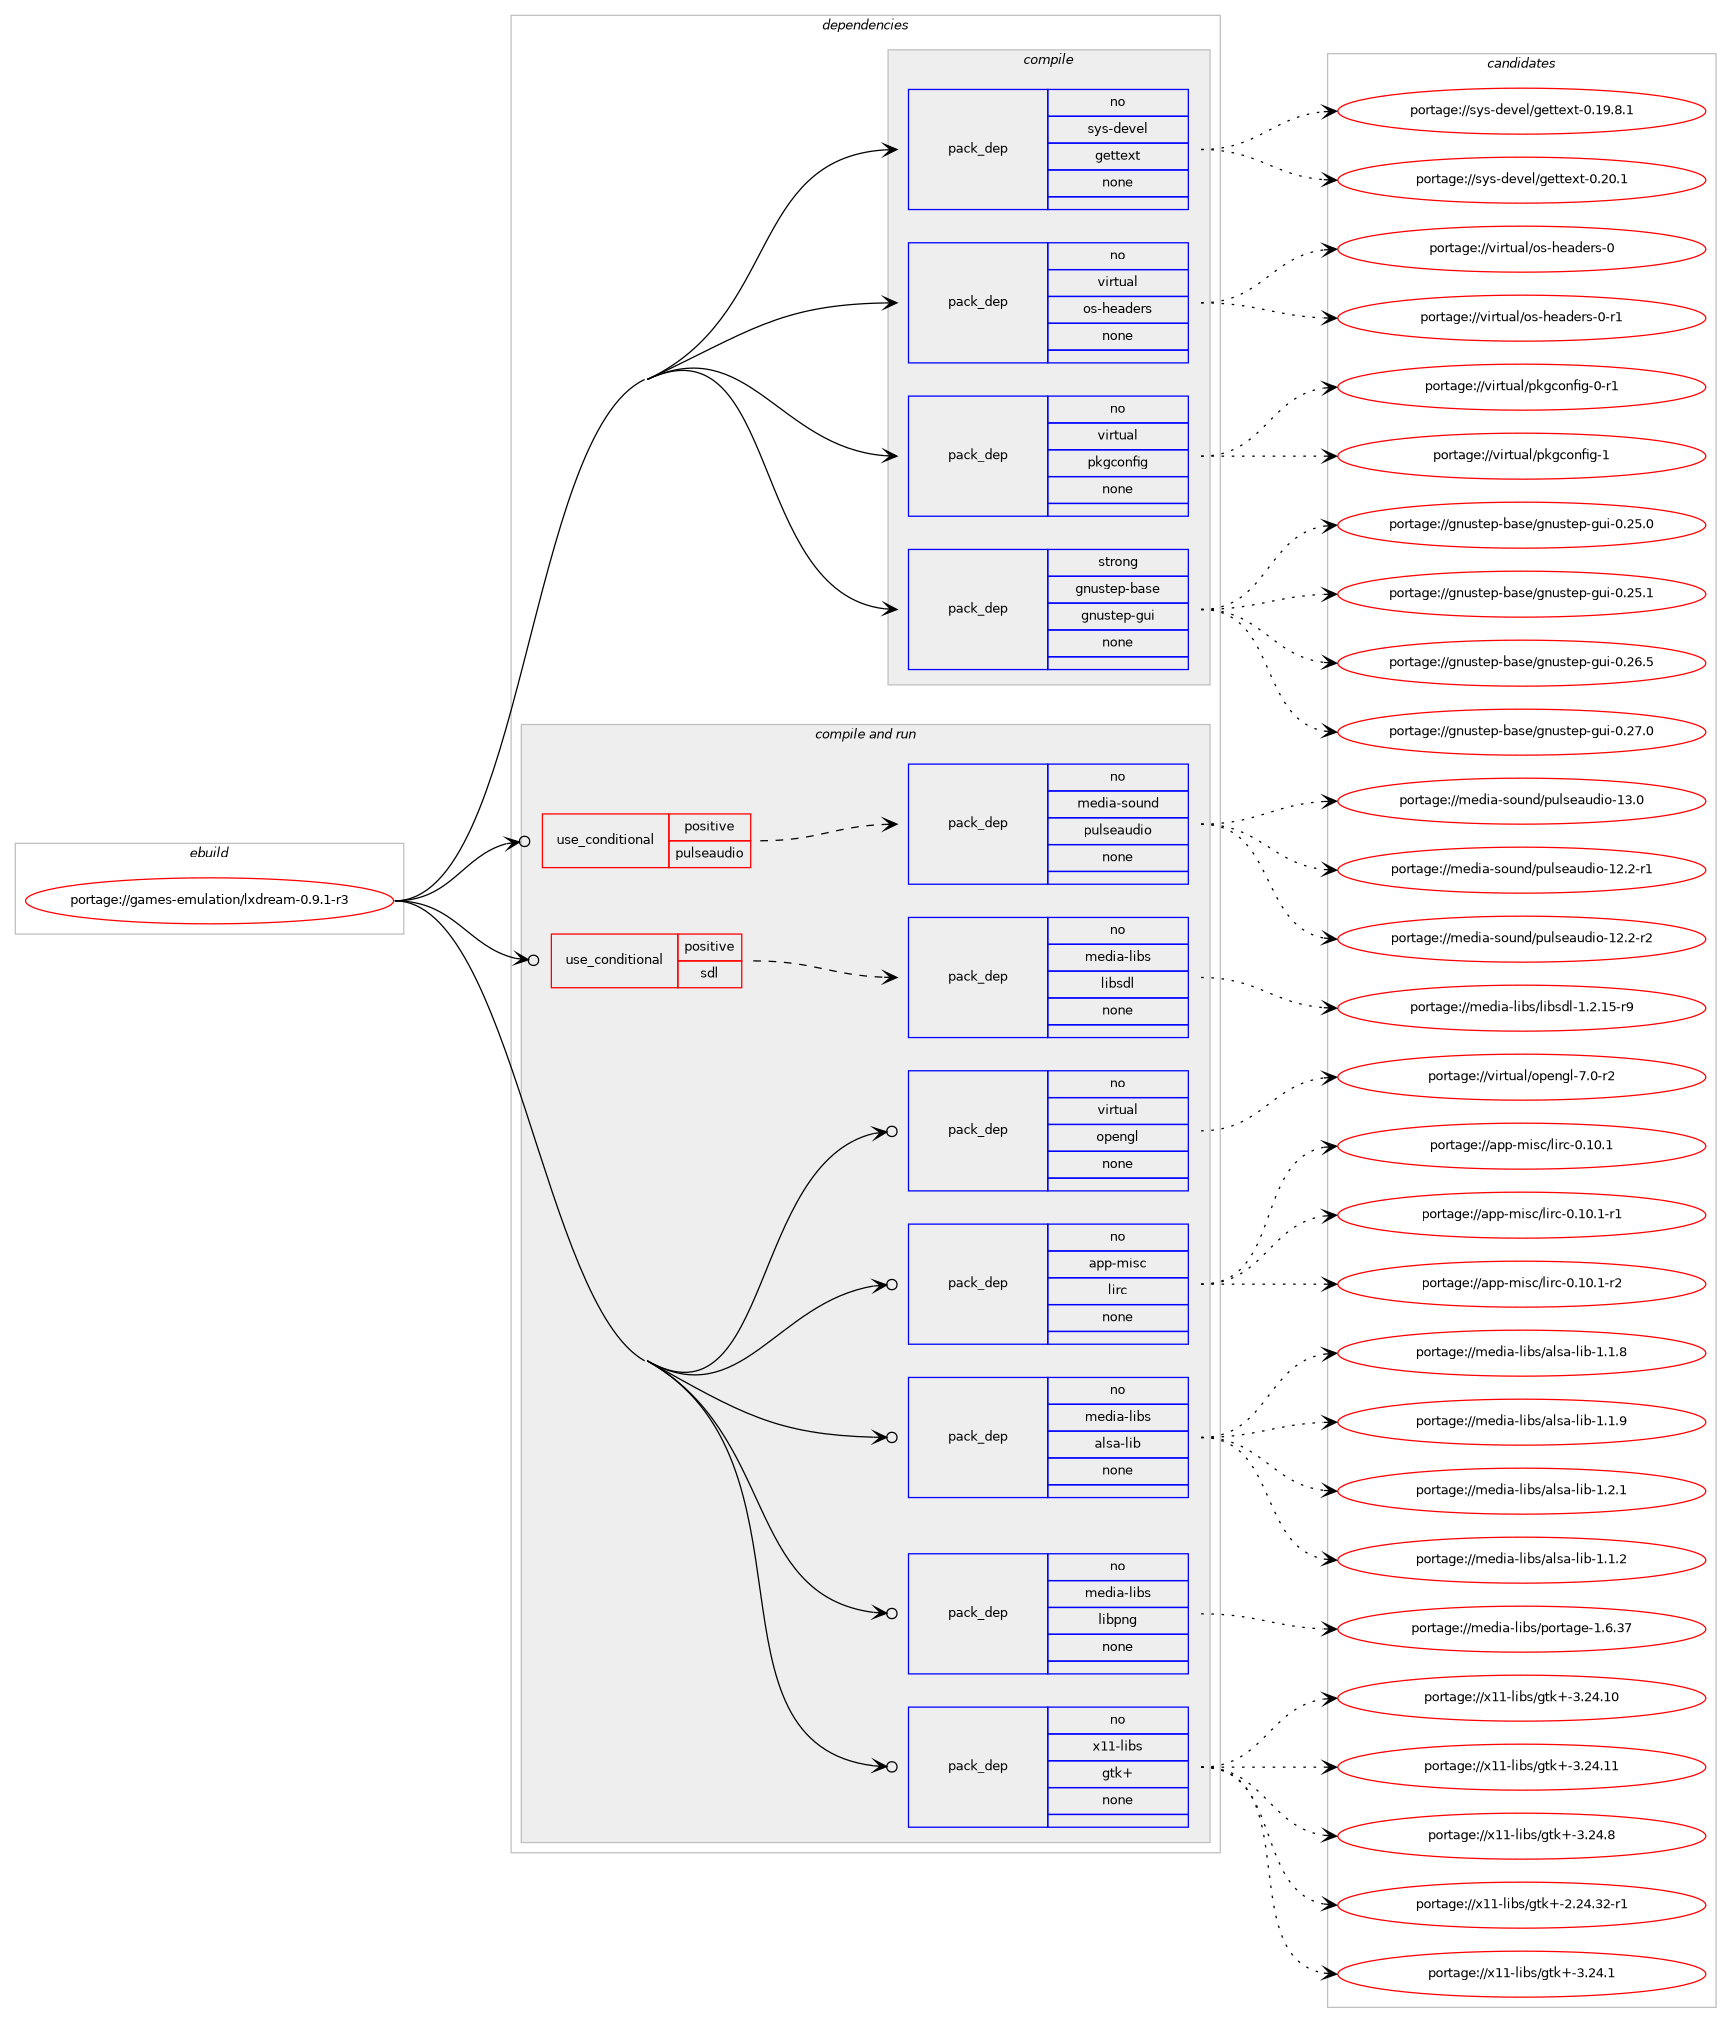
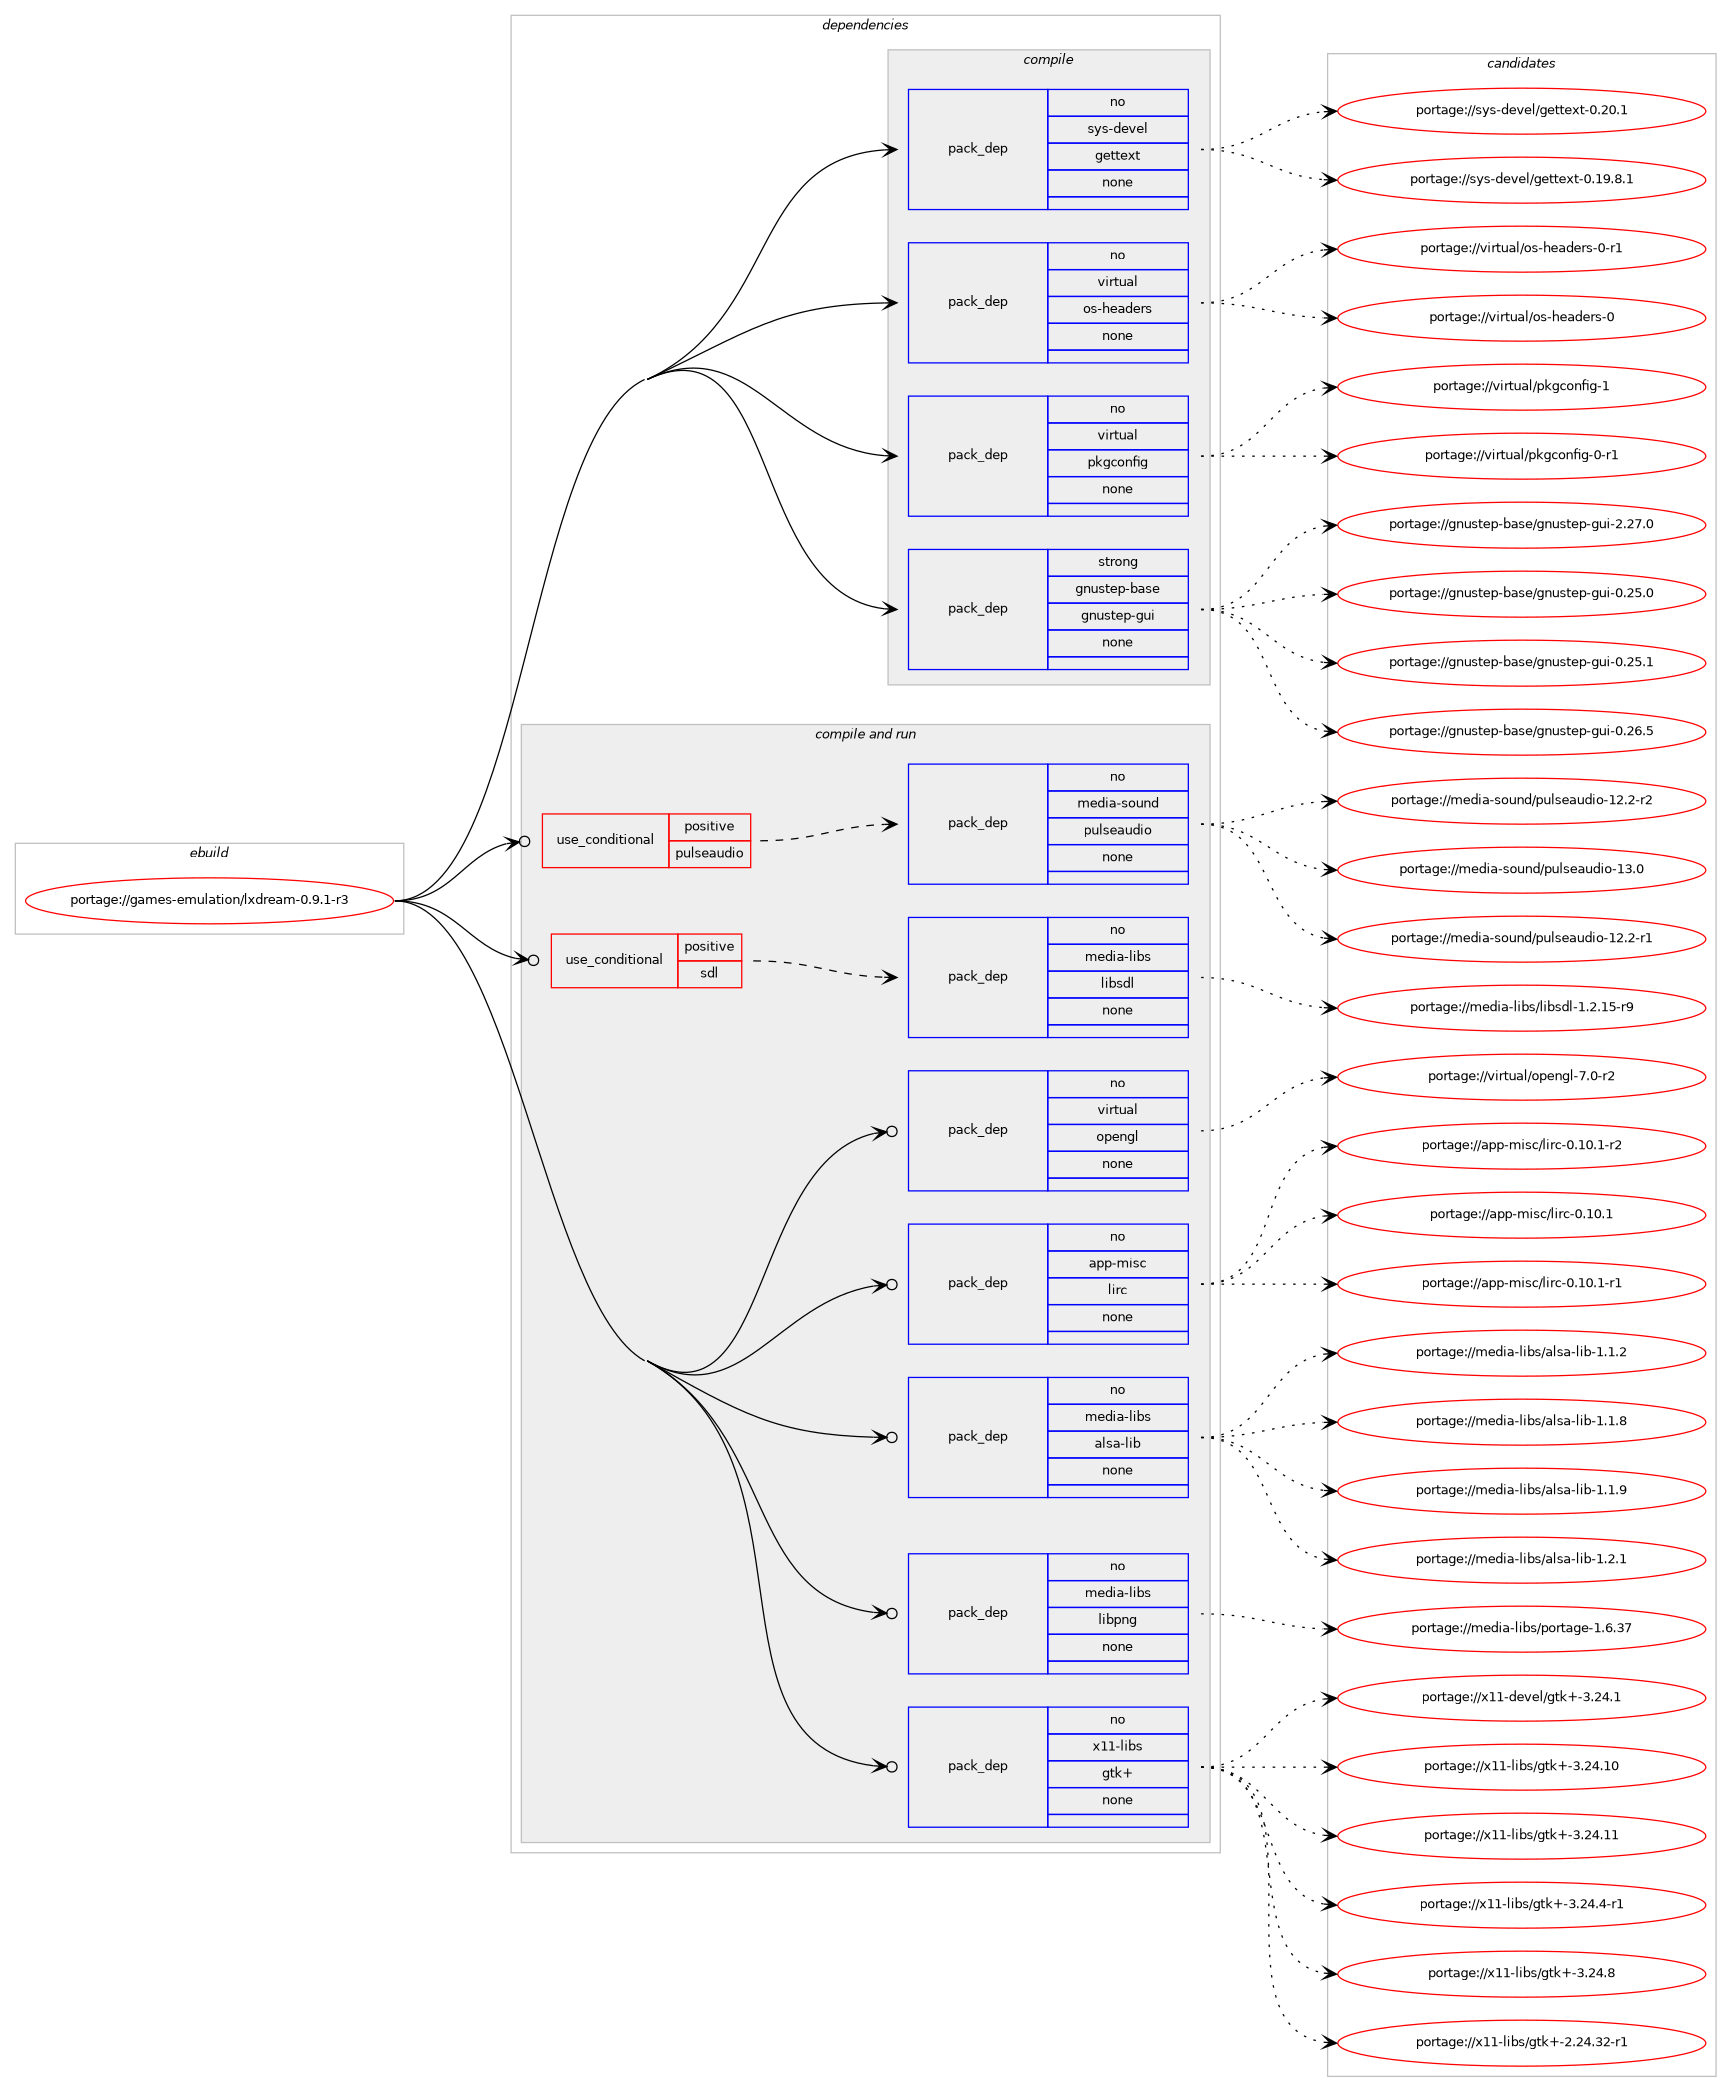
node "portage://gnustep-base/gnustep-gui-0.27.0": label "portage://gnustep-base/gnustep-gui-0.27.0" -> "portage://gnustep-base/gnustep-gui-2.27.0"
node "portage://x11-libs/gtk+-3.24.4-r1": added
node "portage://x11-libs/gtk+-3.24.1": label "portage://x11-libs/gtk+-3.24.1" -> "portage://x11-devel/gtk+-3.24.1"
